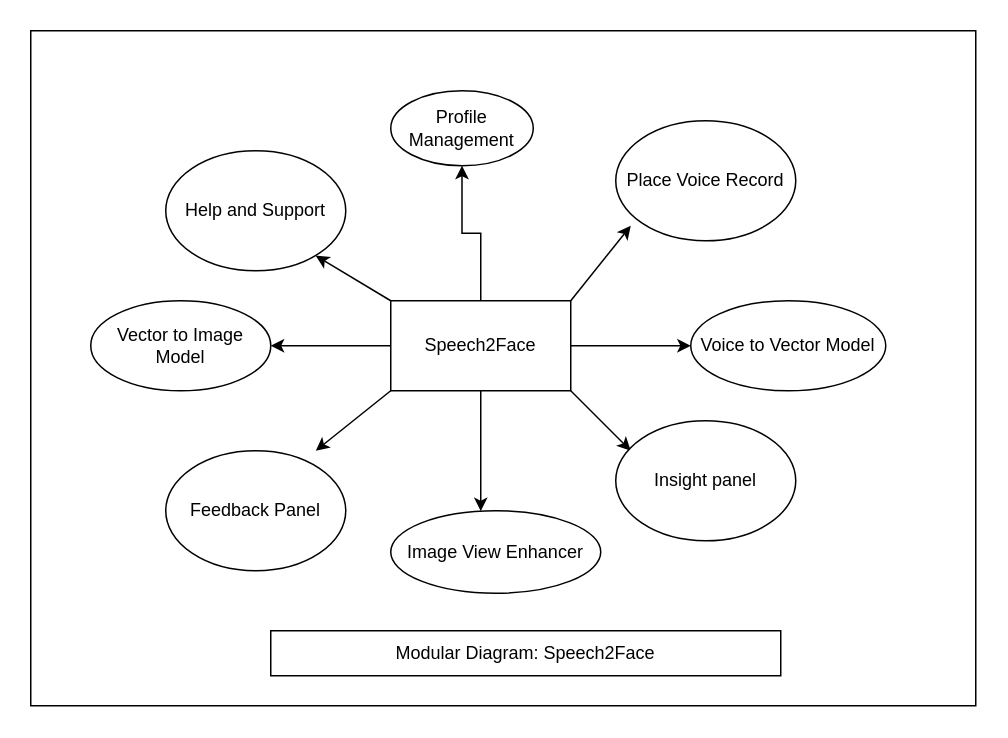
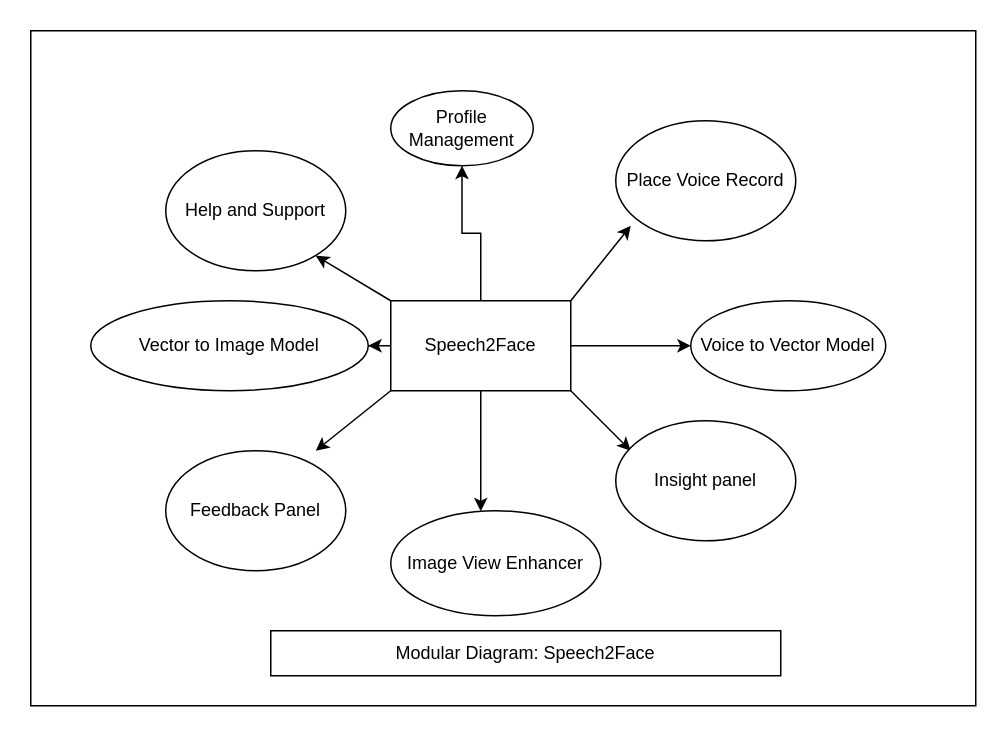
node "Vector to Image Model": size 180x90 -> 278x90
node "Image View Enhancer": size 210x83 -> 210x105
